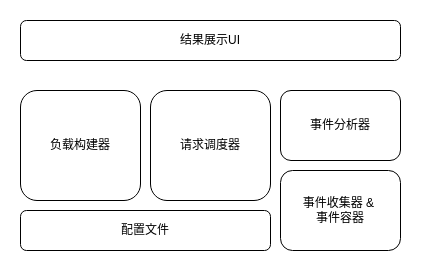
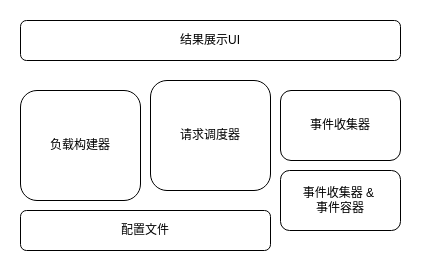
node "事件分析器": label "事件分析器" -> "事件收集器"
node "请求调度器": moved (211, 146) -> (211, 136)
node "事件收集器 & 事件容器": size 120x80 -> 120x60
